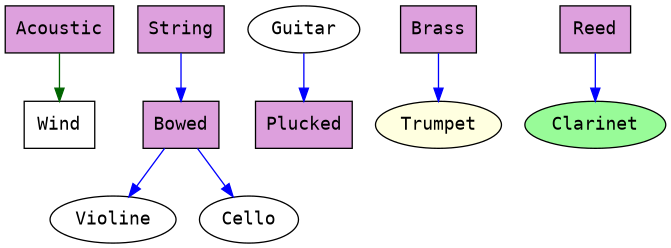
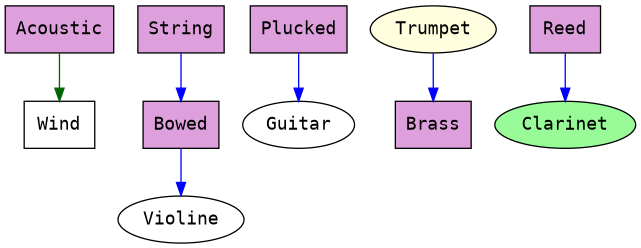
edge "Guitar" -> "Plucked": reversed
edge "Brass" -> "Trumpet": reversed
node "Cello": removed
